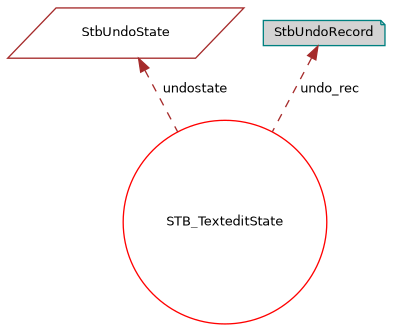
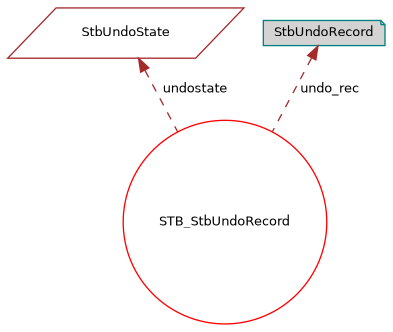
node "STB_TexteditState": label "STB_TexteditState" -> "STB_StbUndoRecord"
